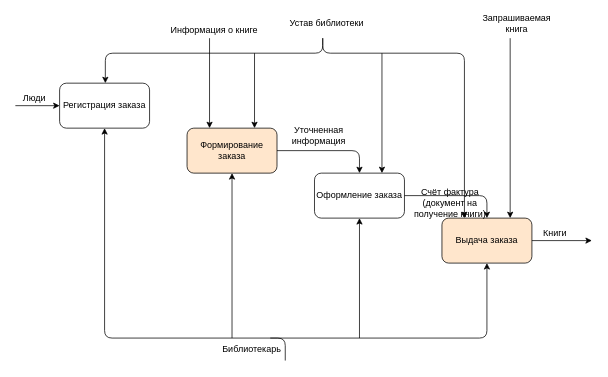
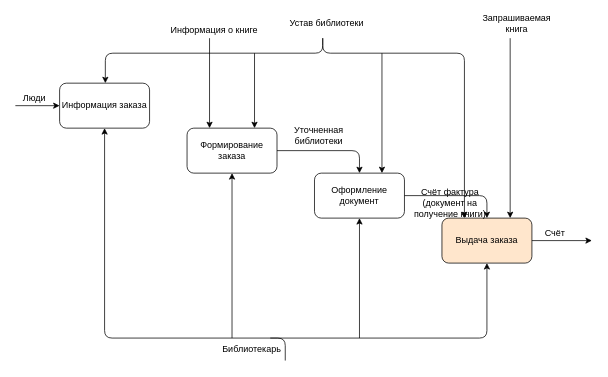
node "Регистрация заказа": label "Регистрация заказа" -> "Информация заказа"
node "Уточненная информация": label "Уточненная информация" -> "Уточненная библиотеки"
node "Формирование заказа": fillcolor #ffe6cc -> #ffffff
node "Оформление заказа": label "Оформление заказа" -> "Оформление документ"
node "Книги": label "Книги" -> "Счёт"
